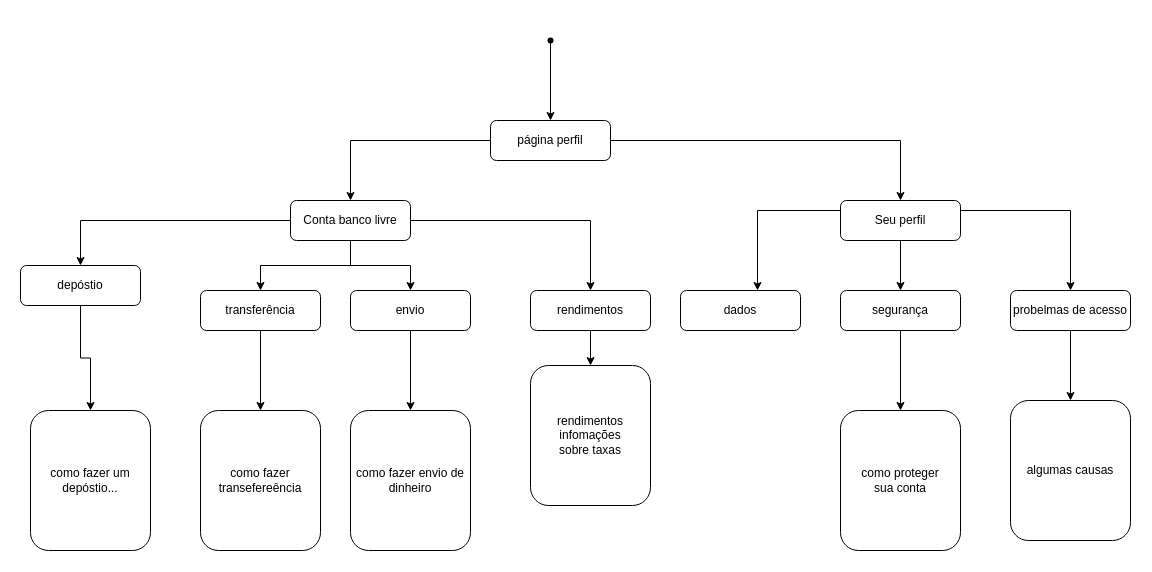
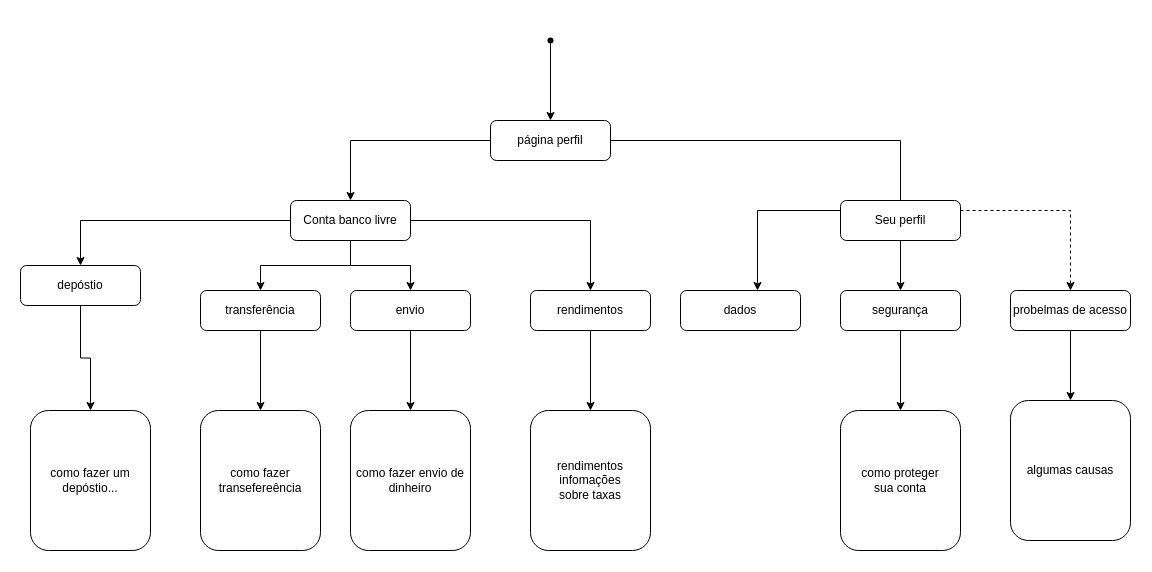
edge "página perfil" -> "Seu perfil": arrowhead classic -> none
edge "Seu perfil" -> "probelmas de acesso": style solid -> dashed
node "rendimentos infomações sobre taxas": moved (591, 436) -> (591, 481)
